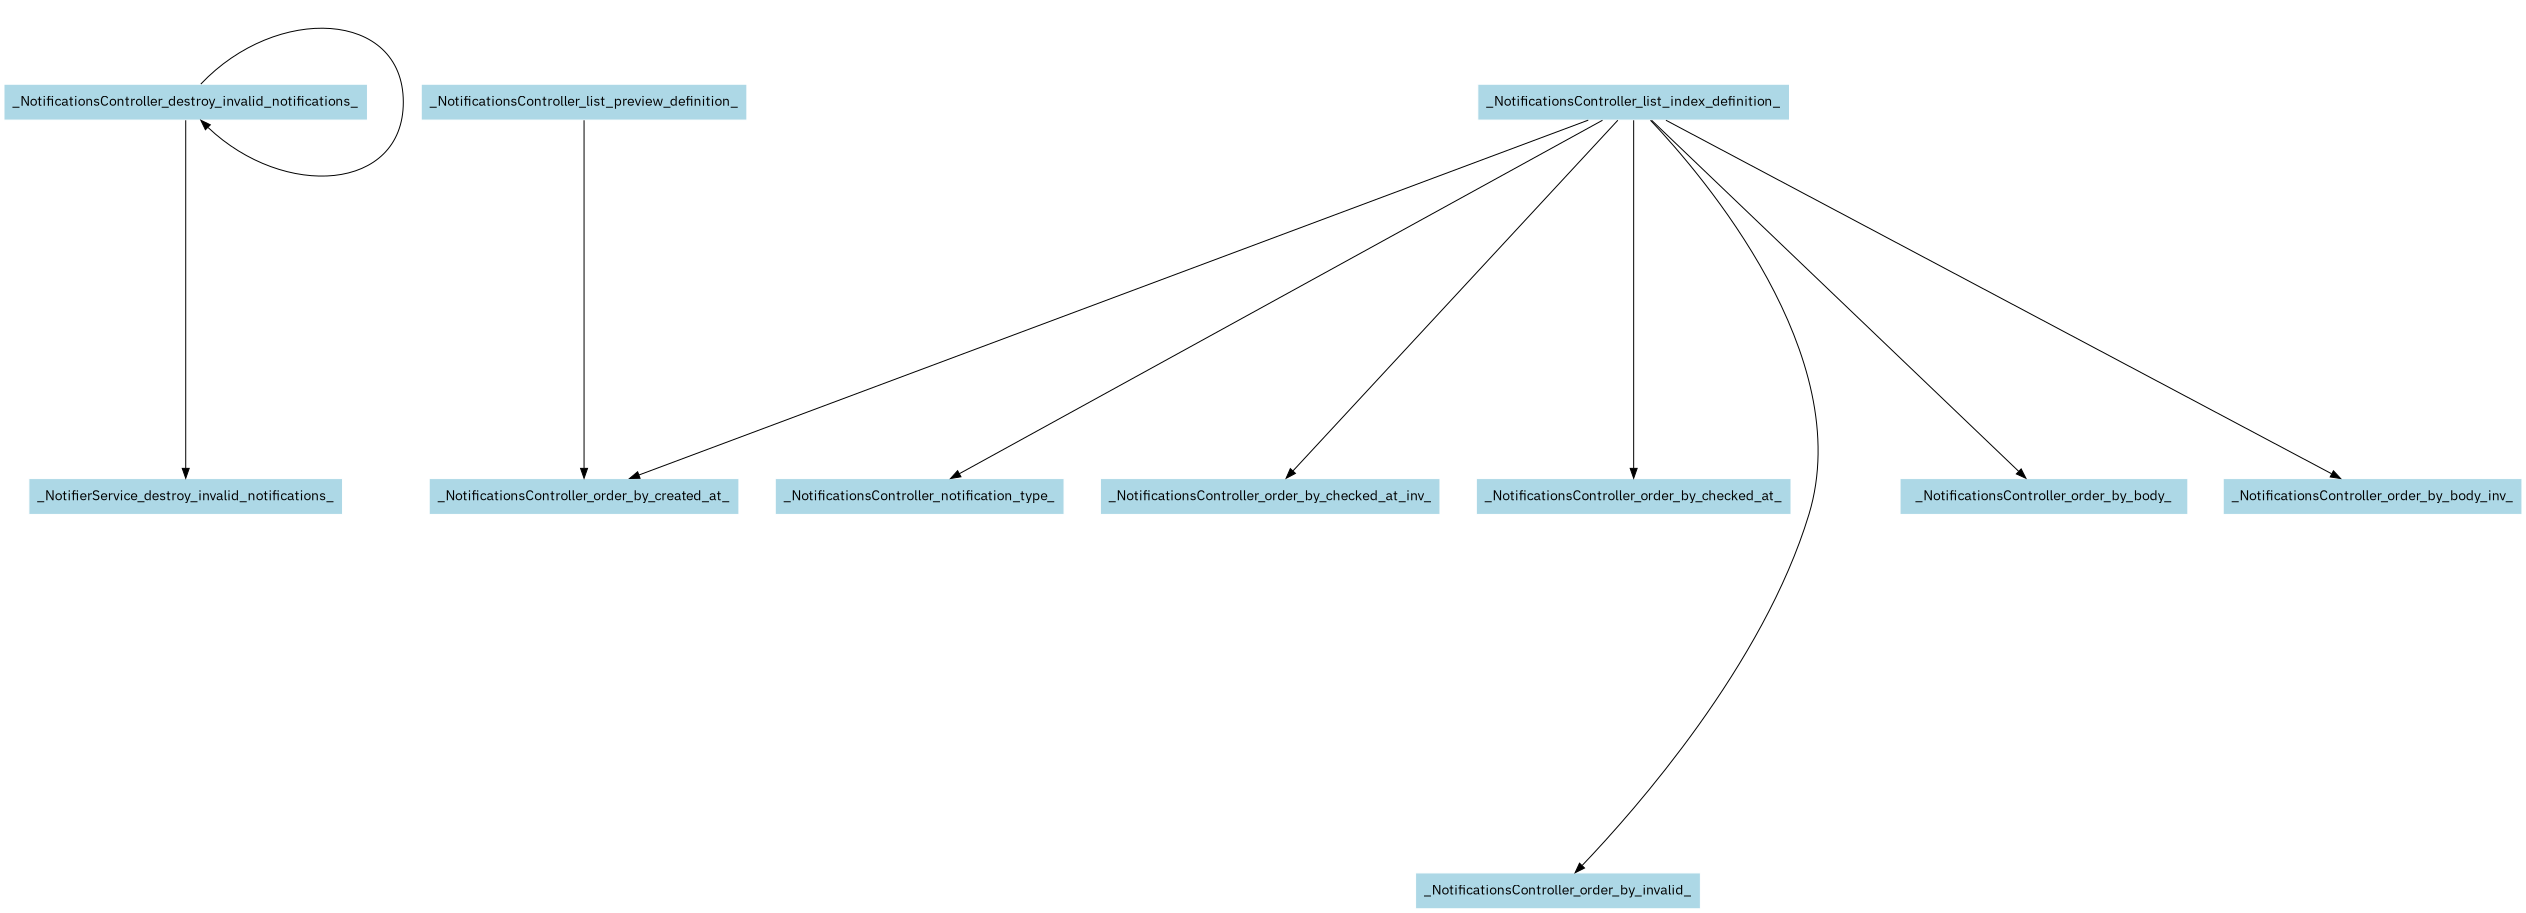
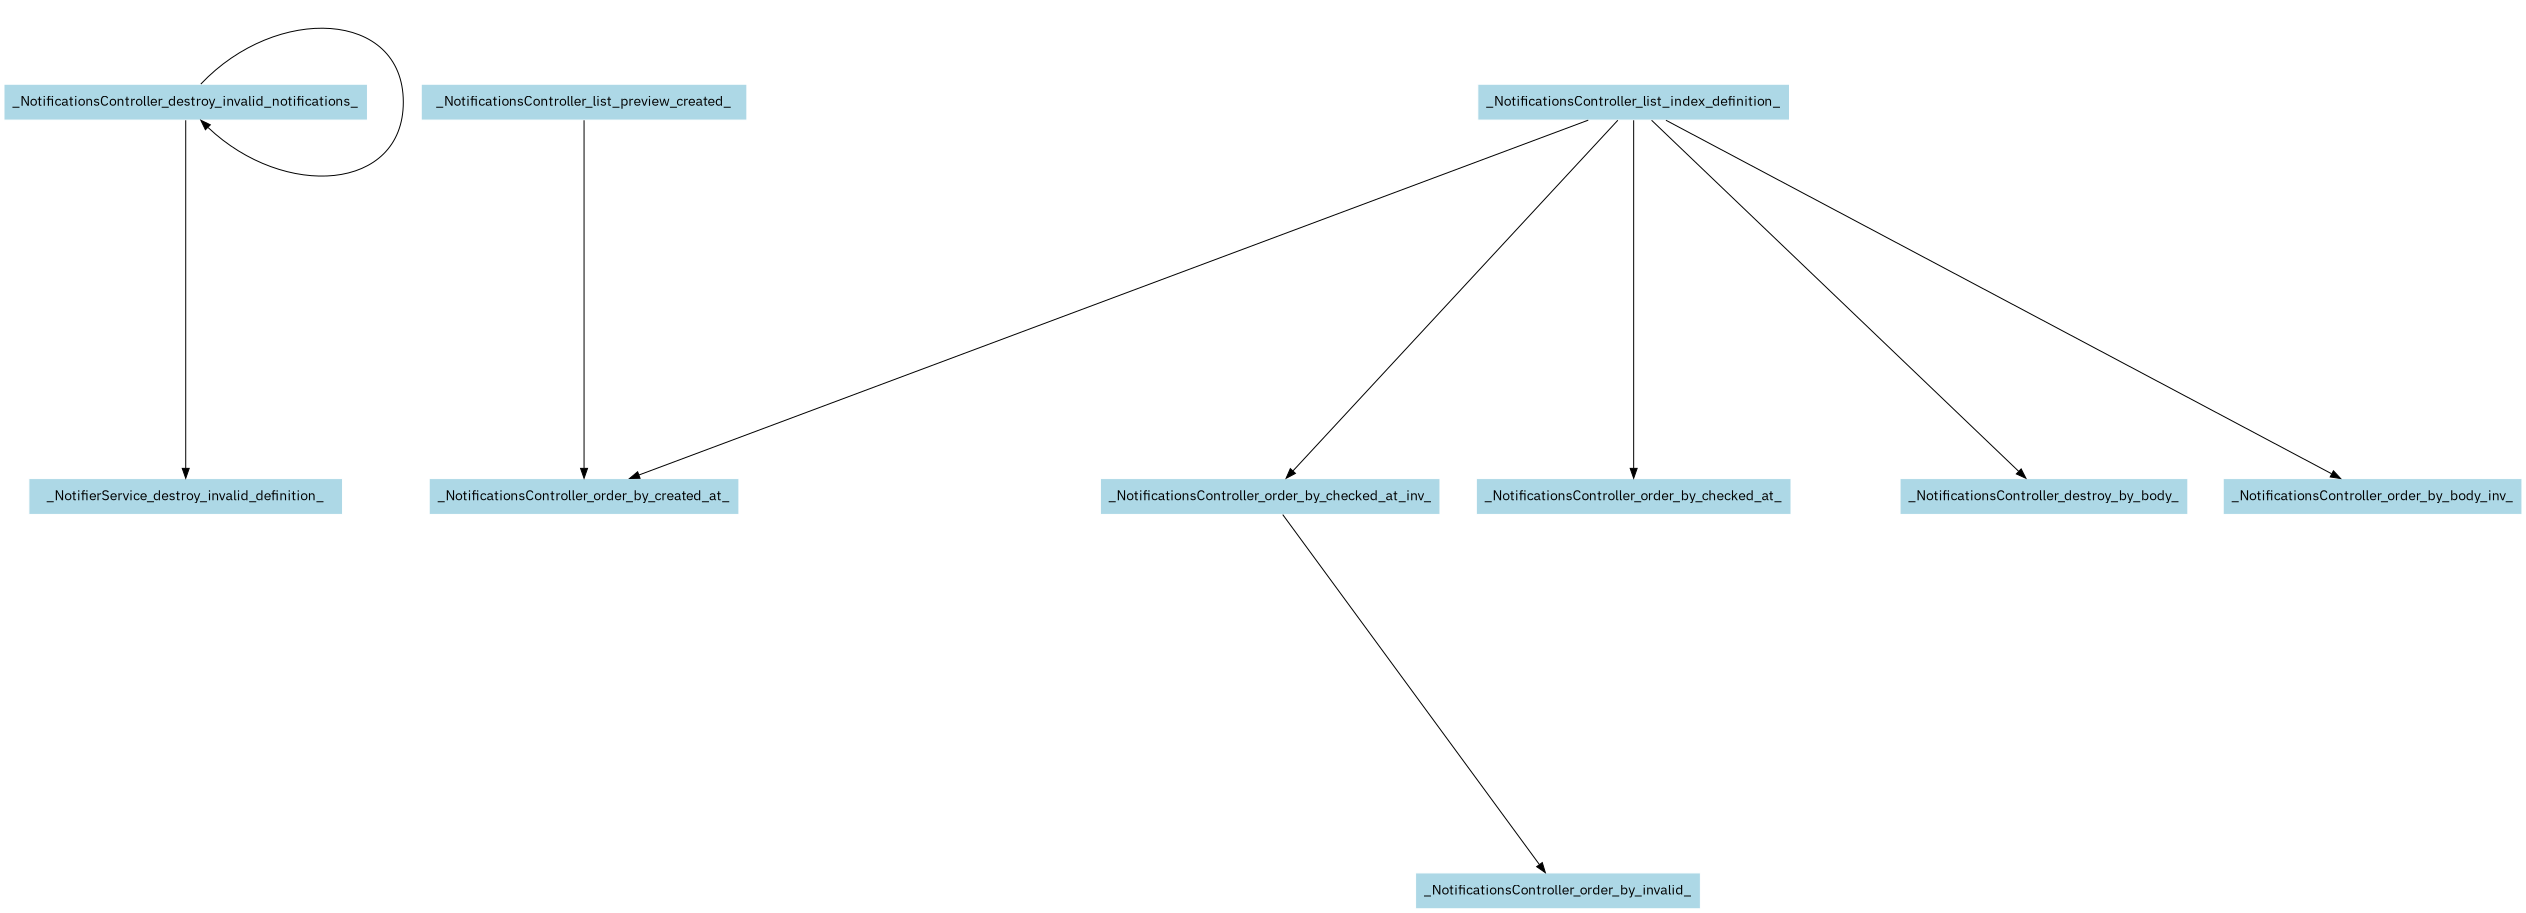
node "_NotificationsController_list_preview_definition_": label "_NotificationsController_list_preview_definition_" -> "_NotificationsController_list_preview_created_"
node "_NotifierService_destroy_invalid_notifications_": label "_NotifierService_destroy_invalid_notifications_" -> "_NotifierService_destroy_invalid_definition_"
node "_NotificationsController_notification_type_": removed
node "_NotificationsController_order_by_body_": label "_NotificationsController_order_by_body_" -> "_NotificationsController_destroy_by_body_"
edge "_NotificationsController_list_index_definition_" -> "_NotificationsController_order_by_invalid_": now "_NotificationsController_order_by_checked_at_inv_" -> "_NotificationsController_order_by_invalid_"
